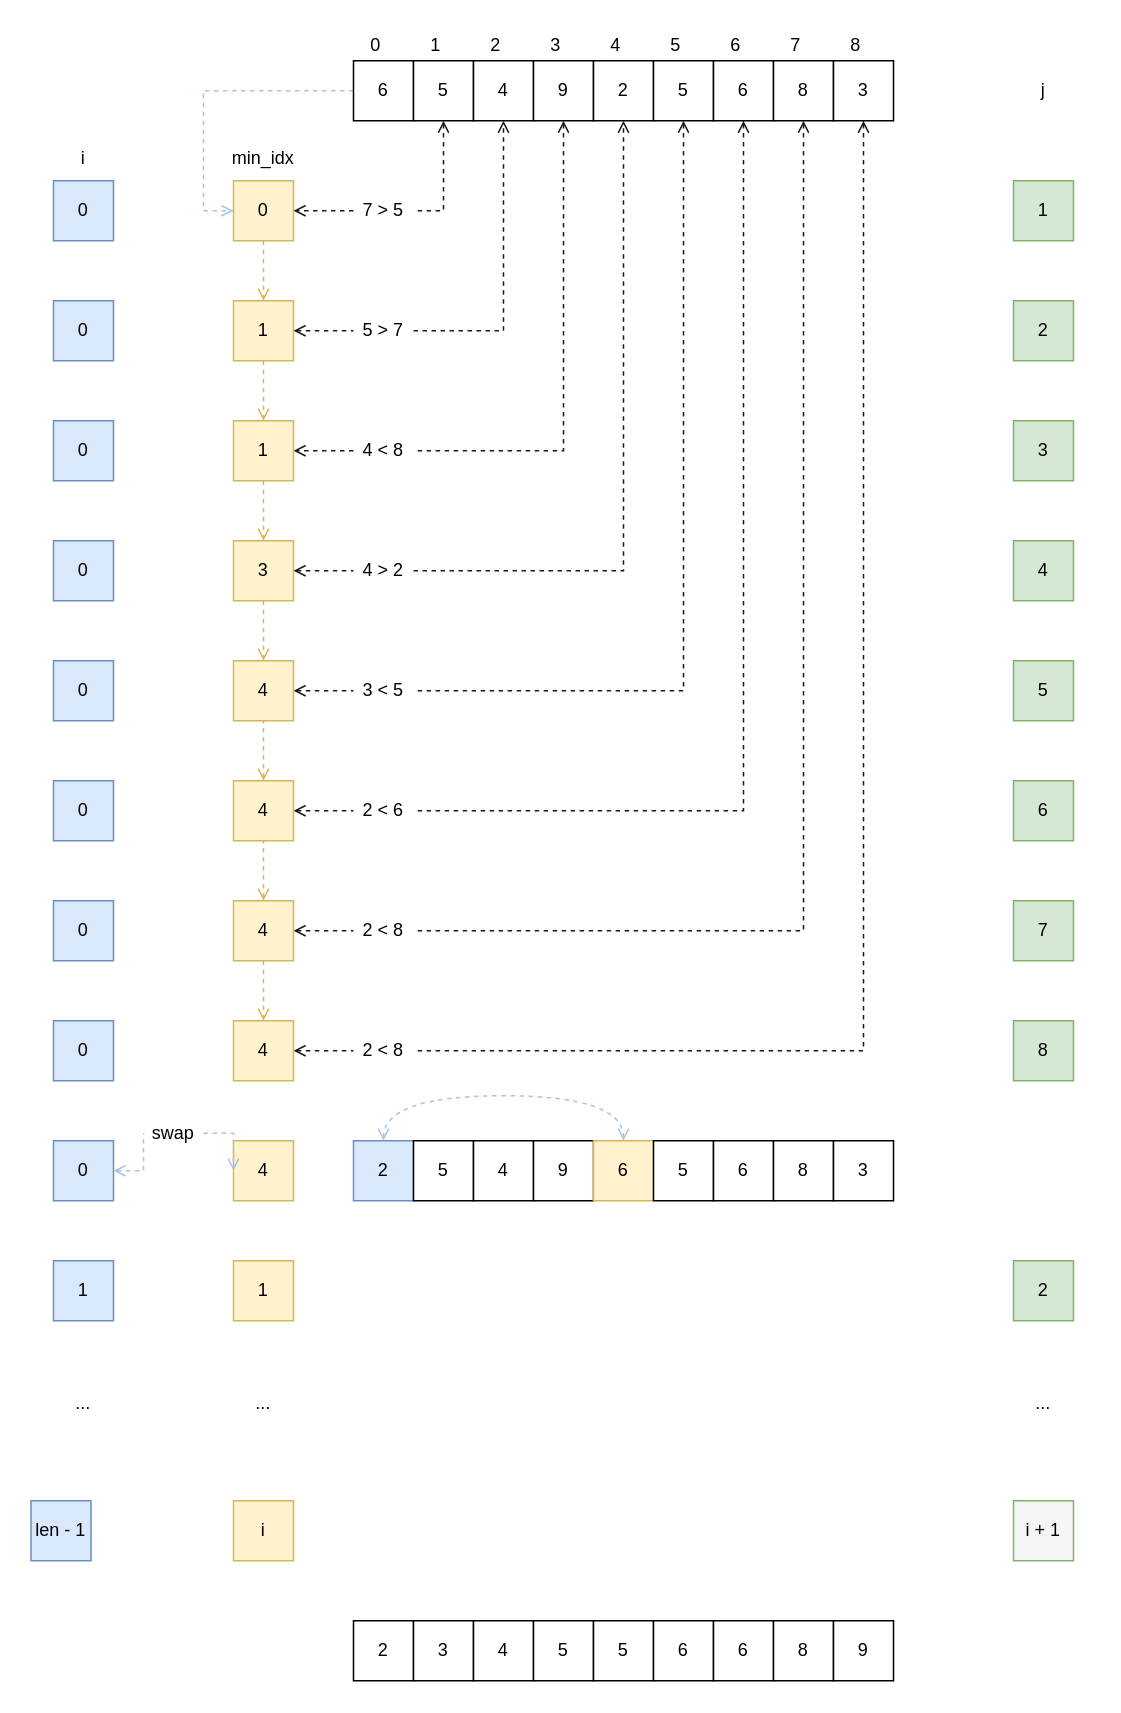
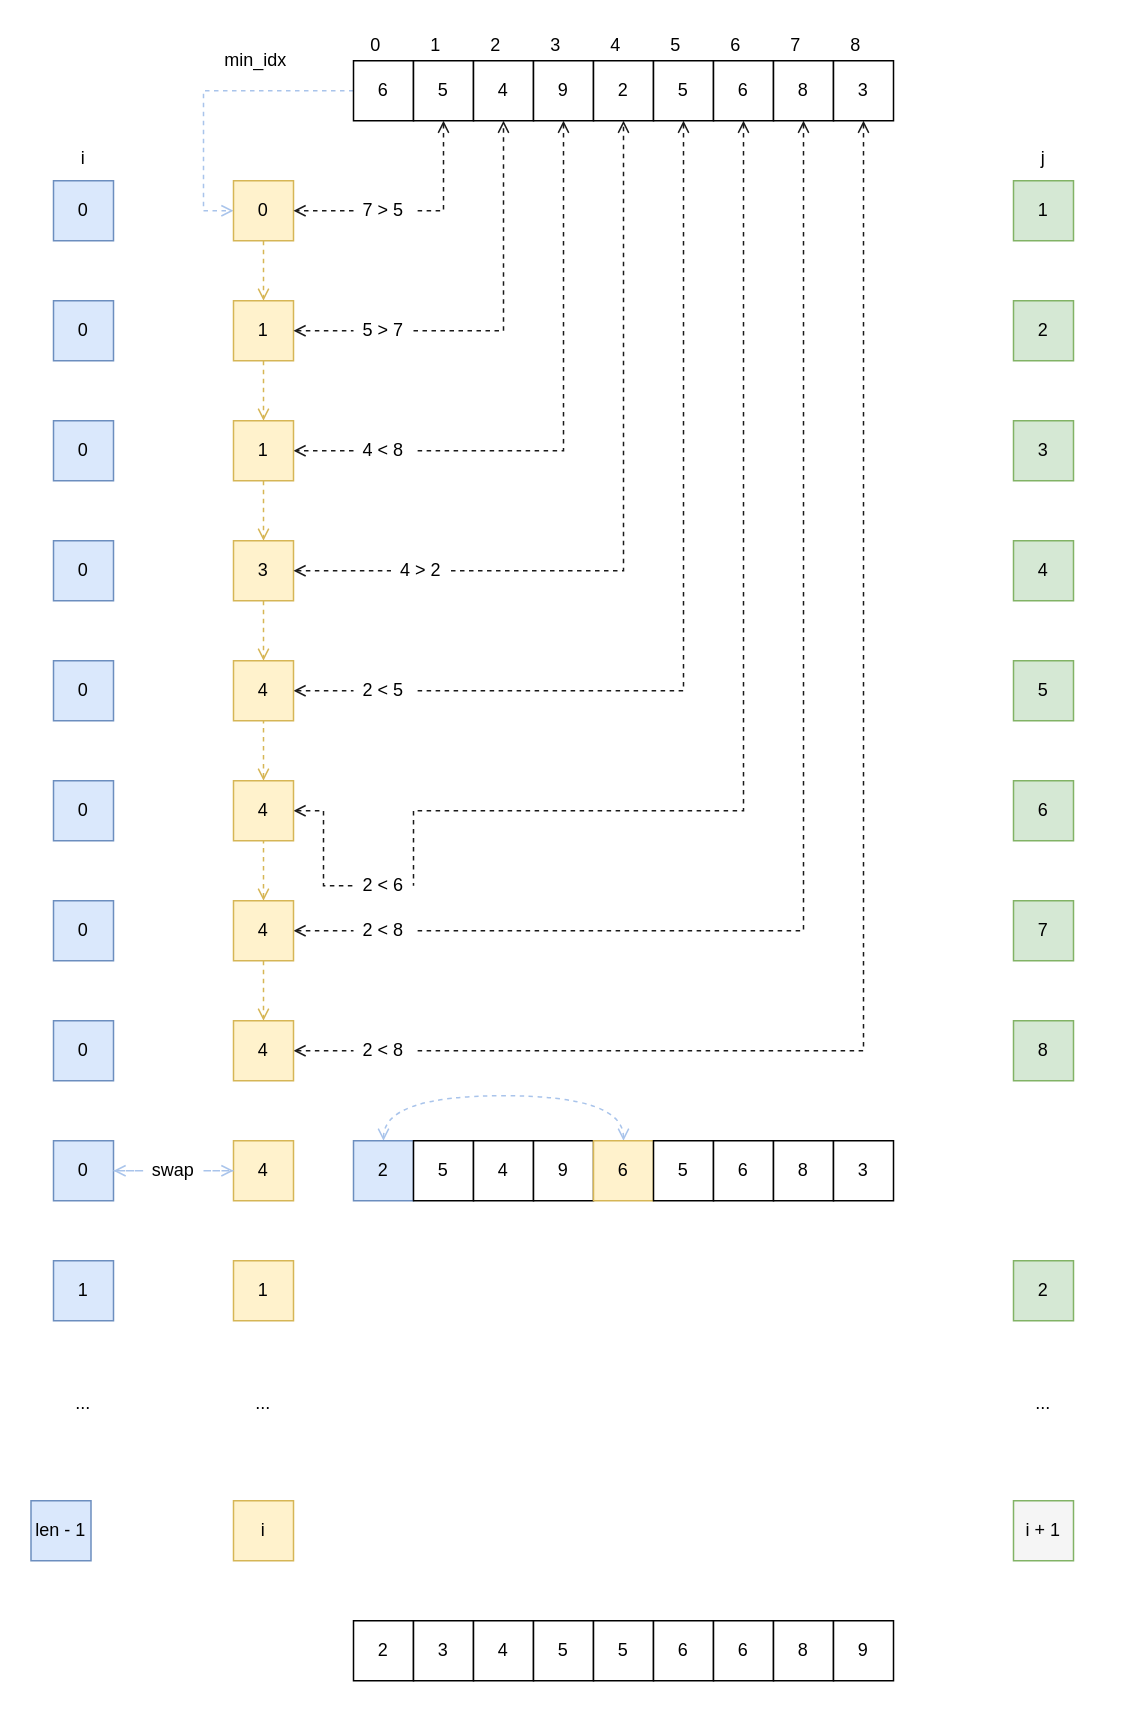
node "j": moved (1043, 91) -> (1043, 158)
node "min_idx": moved (263, 158) -> (256, 61)
node "4 > 2": moved (383, 571) -> (421, 571)
node "3 < 5": label "3 < 5" -> "2 < 5"
node "2 < 6": moved (383, 811) -> (383, 886)
node "swap": moved (173, 1133) -> (173, 1171)
